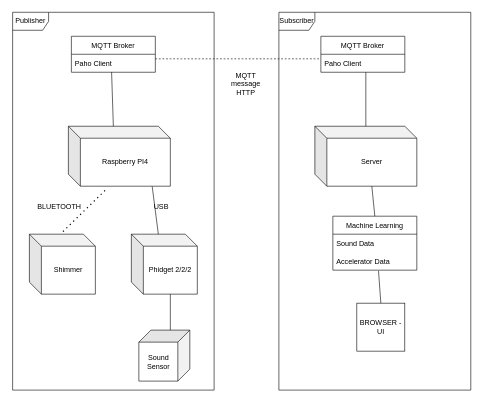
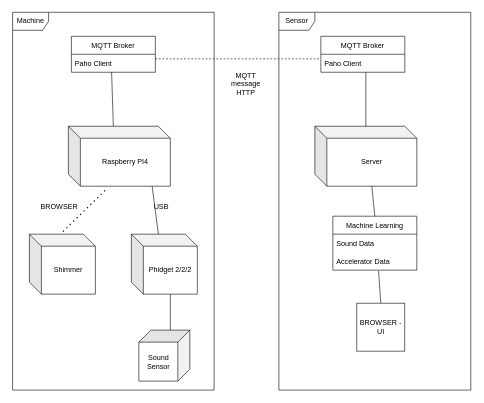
node "Publisher": label "Publisher" -> "Machine"
node "Subscriber": label "Subscriber" -> "Sensor"
node "BLUETOOTH": label "BLUETOOTH" -> "BROWSER"
